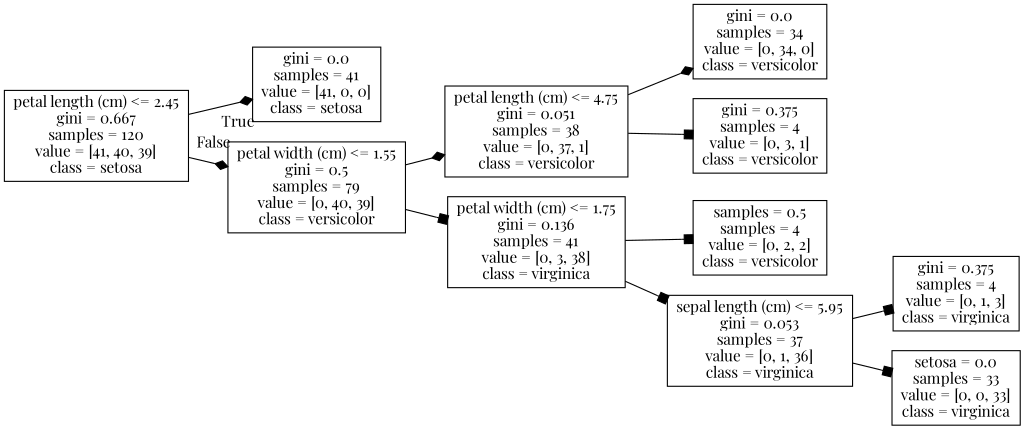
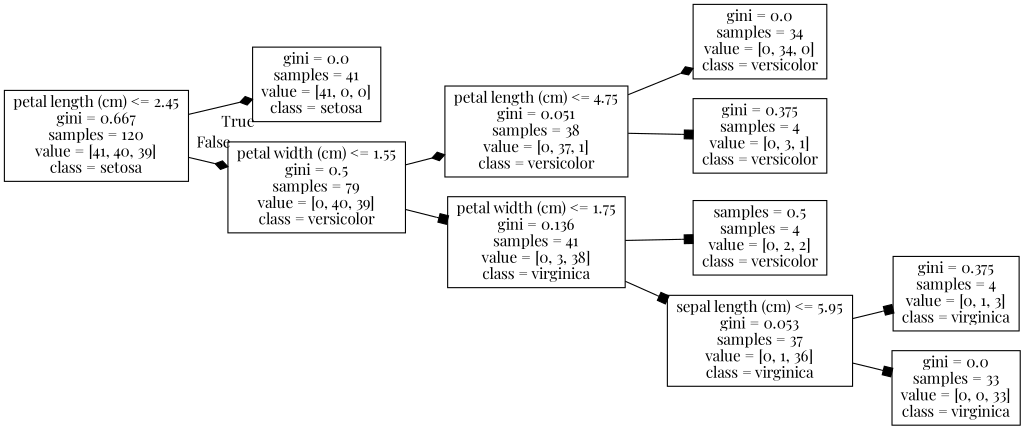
node "setosa = 0.0 samples = 33 value = [0, 0, 33] class = virginica": label "setosa = 0.0 samples = 33 value = [0, 0, 33] class = virginica" -> "gini = 0.0 samples = 33 value = [0, 0, 33] class = virginica"
